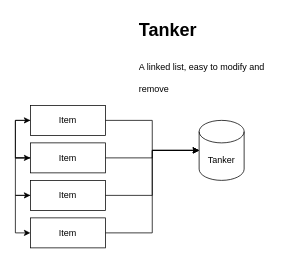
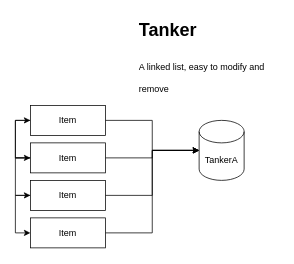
node "Tanker": label "Tanker" -> "TankerA"
